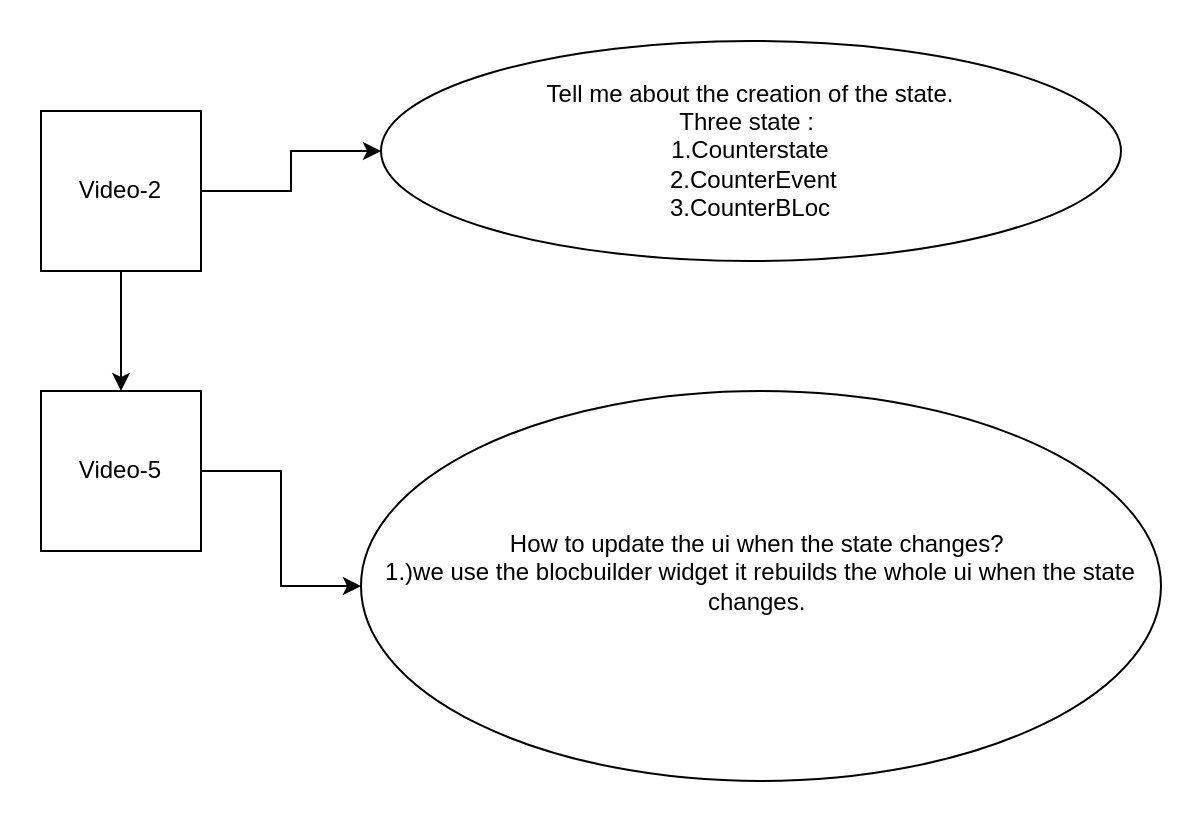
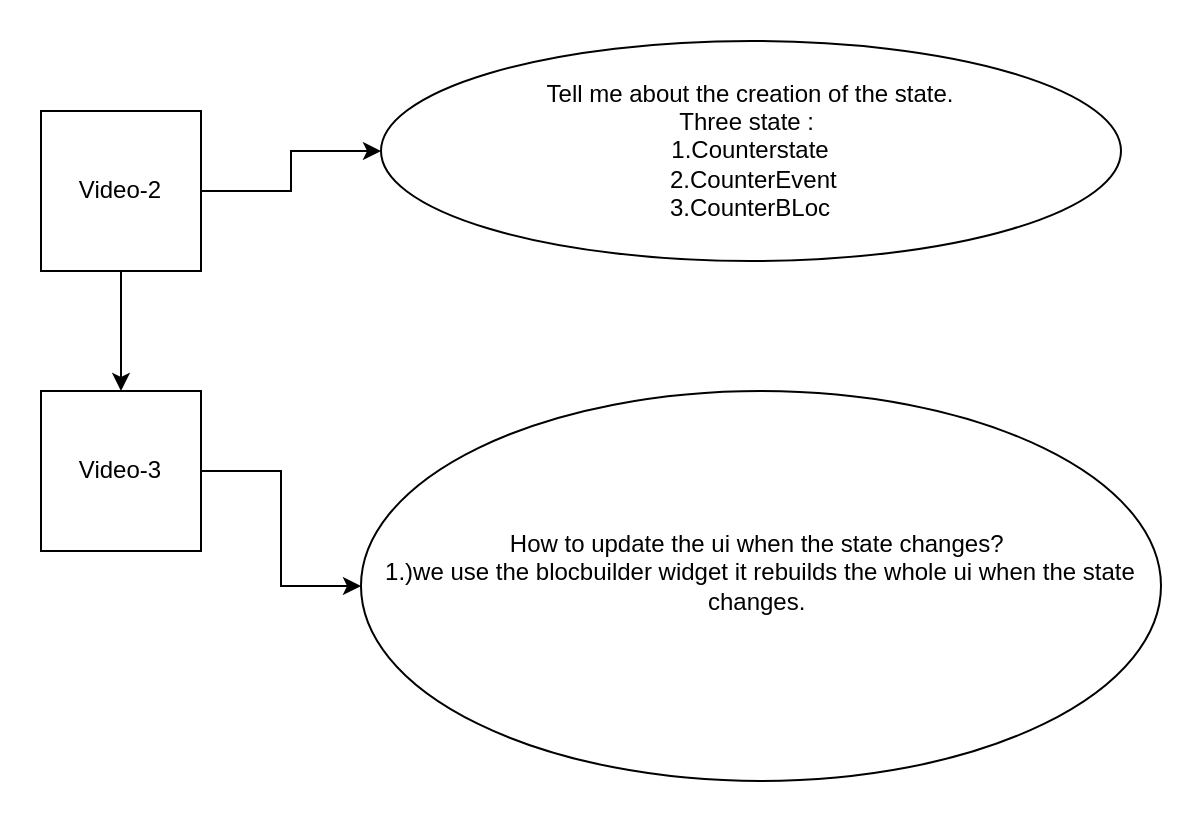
node "Video-5": label "Video-5" -> "Video-3"
